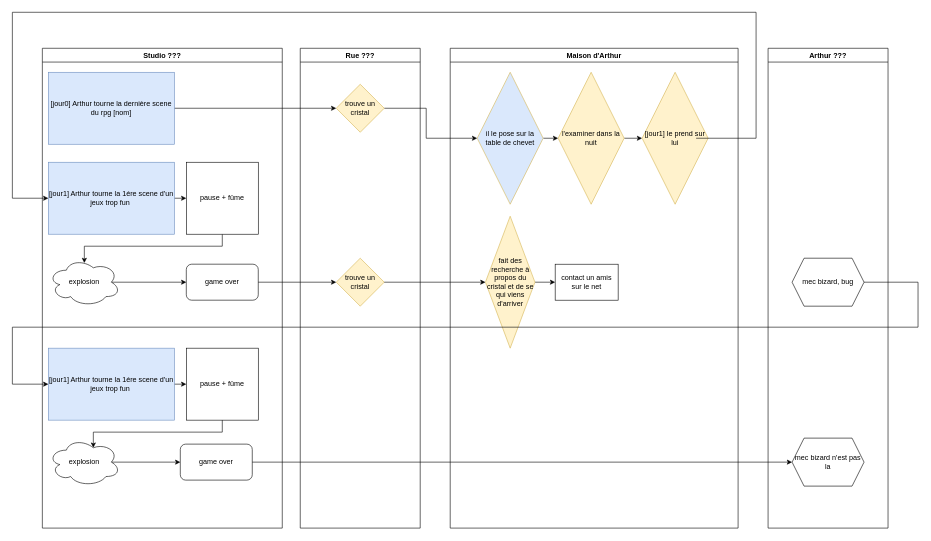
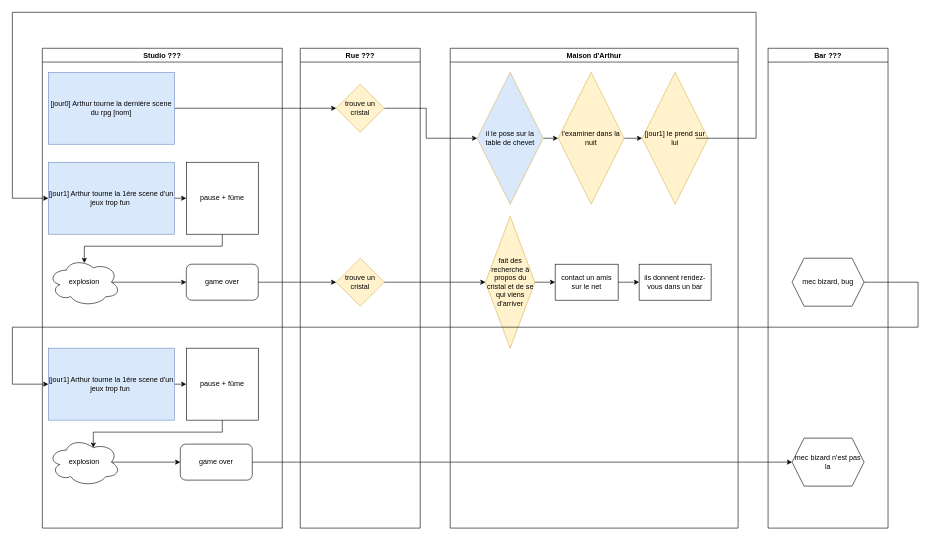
node "Arthur ???": label "Arthur ???" -> "Bar ???"
edge "contact un amis sur le net" -> "ils donnent rendez-vous dans un bar": added
node "ils donnent rendez-vous dans un bar": added
